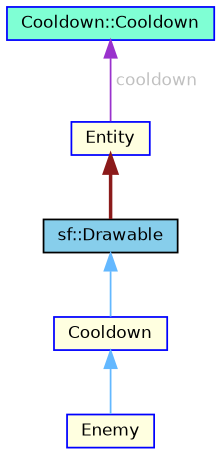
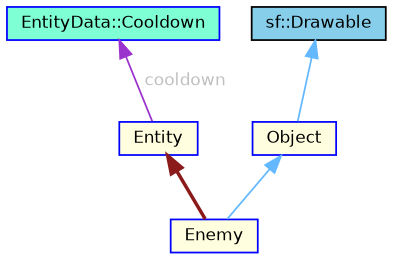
node "Cooldown::Cooldown": label "Cooldown::Cooldown" -> "EntityData::Cooldown"
edge "sf::Drawable" -> "Entity": now "Enemy" -> "Entity"
node "Cooldown": label "Cooldown" -> "Object"
